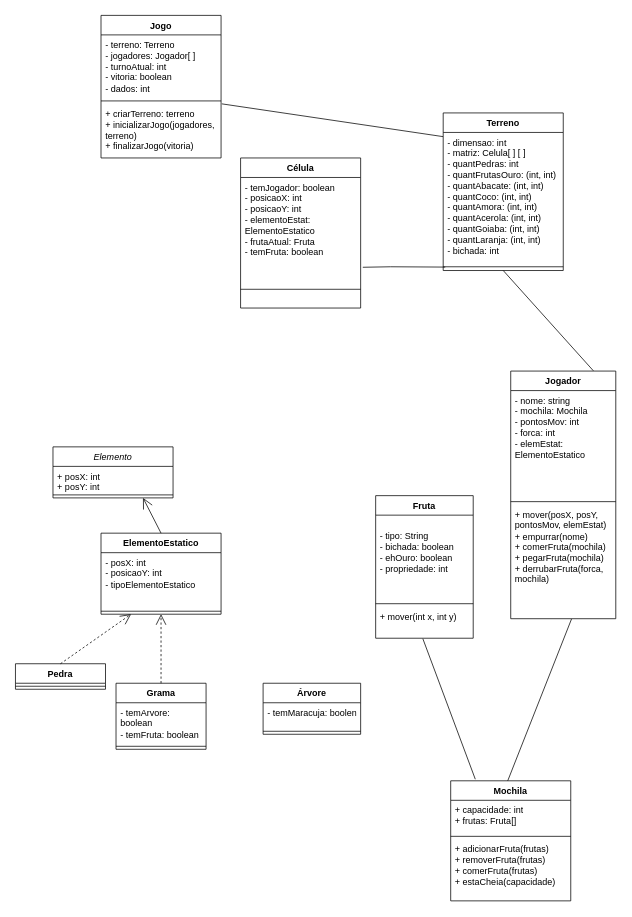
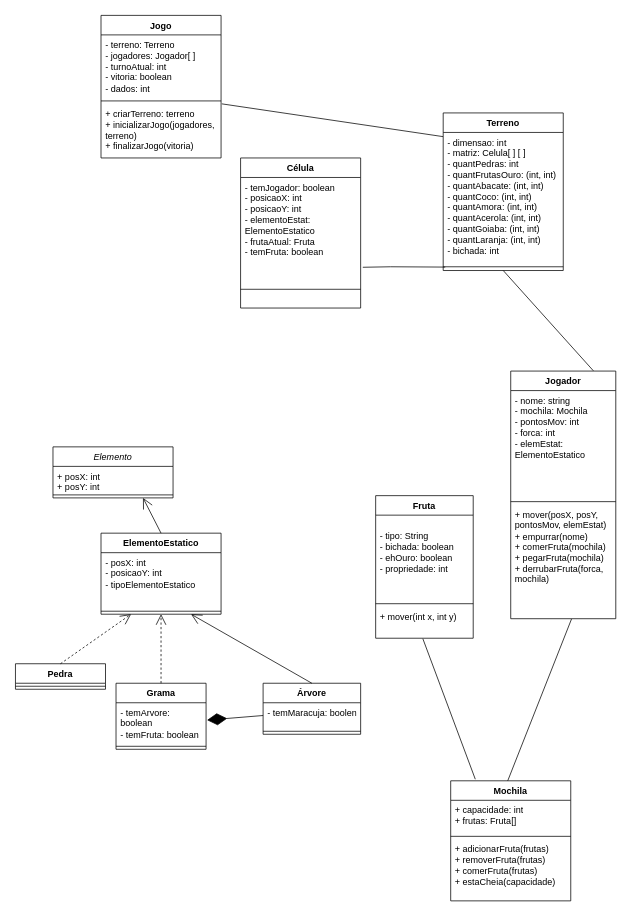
edge "Árvore" -> "ElementoEstatico": added
edge "- temMaracuja: boolen" -> "- temArvore: boolean - temFruta: boolean": added
